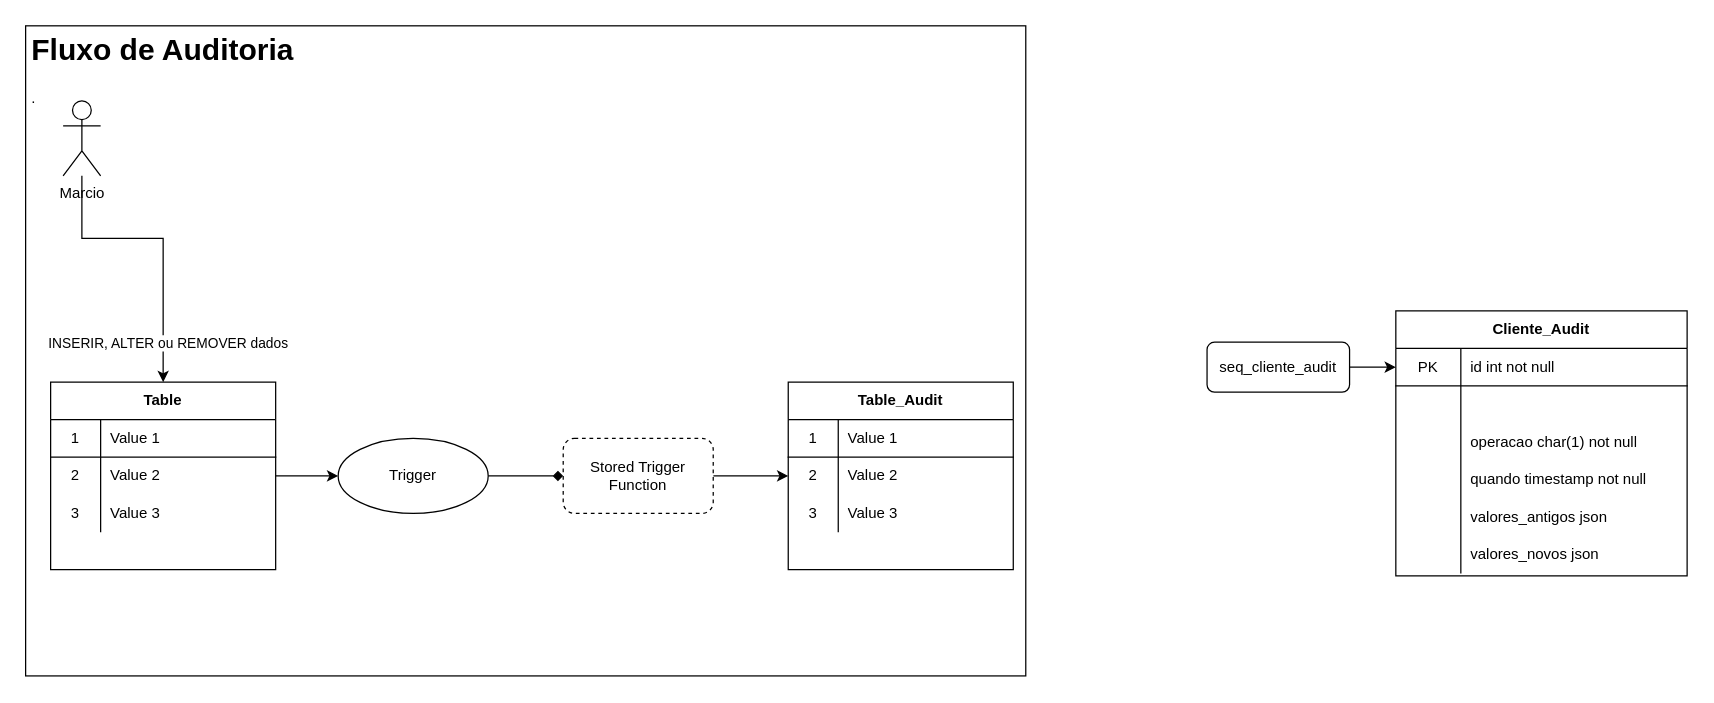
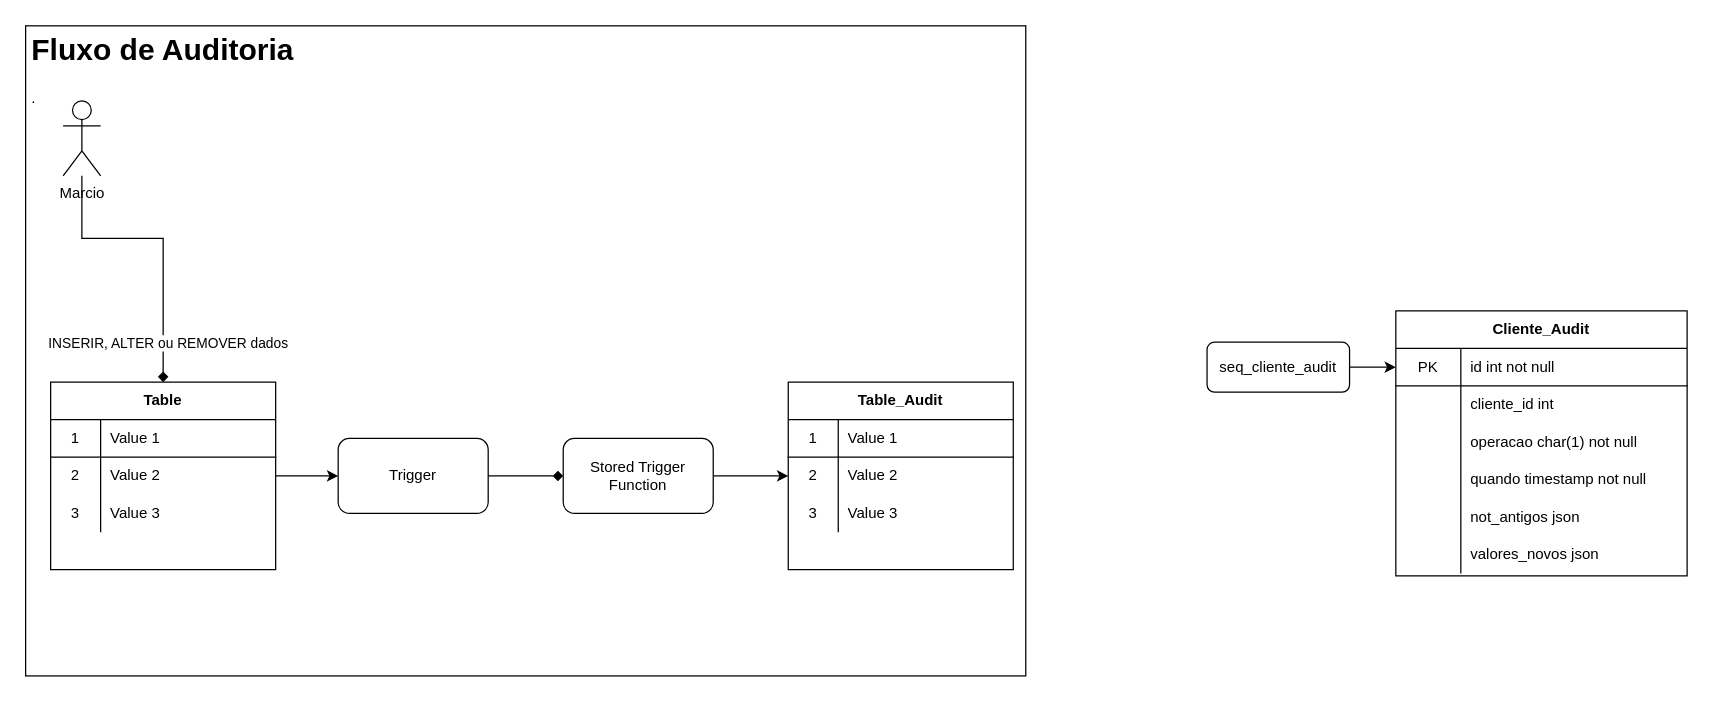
edge "Marcio" -> "Table": arrowhead classic -> diamond
node "cliente_id int": added
node "Trigger": shape ellipse -> rounded rectangle
node "Stored Trigger Function": style dashed -> solid
node "valores_antigos json": label "valores_antigos json" -> "not_antigos json"
